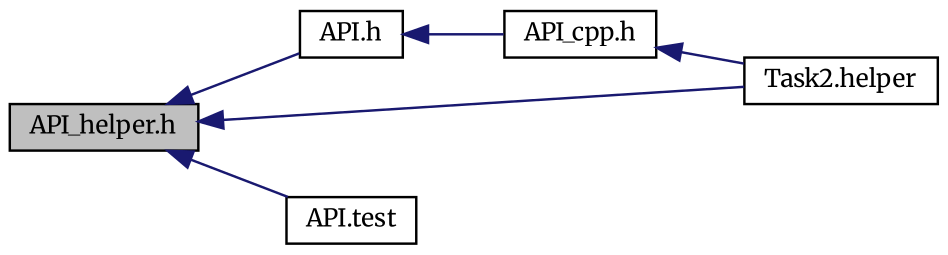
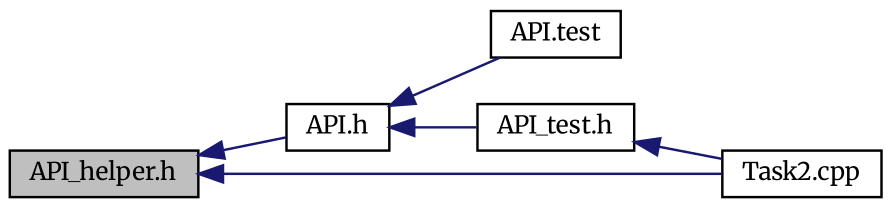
node "API_cpp.h": label "API_cpp.h" -> "API_test.h"
node "Task2.helper": label "Task2.helper" -> "Task2.cpp"
edge "API.test" -> "API_helper.h": now "API.test" -> "API.h"
